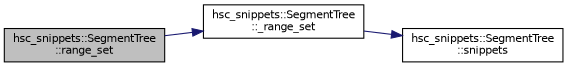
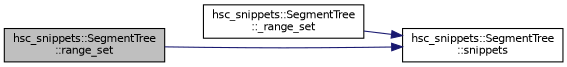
edge "hsc_snippets::SegmentTree ::range_set" -> "hsc_snippets::SegmentTree ::_range_set": now "hsc_snippets::SegmentTree ::range_set" -> "hsc_snippets::SegmentTree ::snippets"
